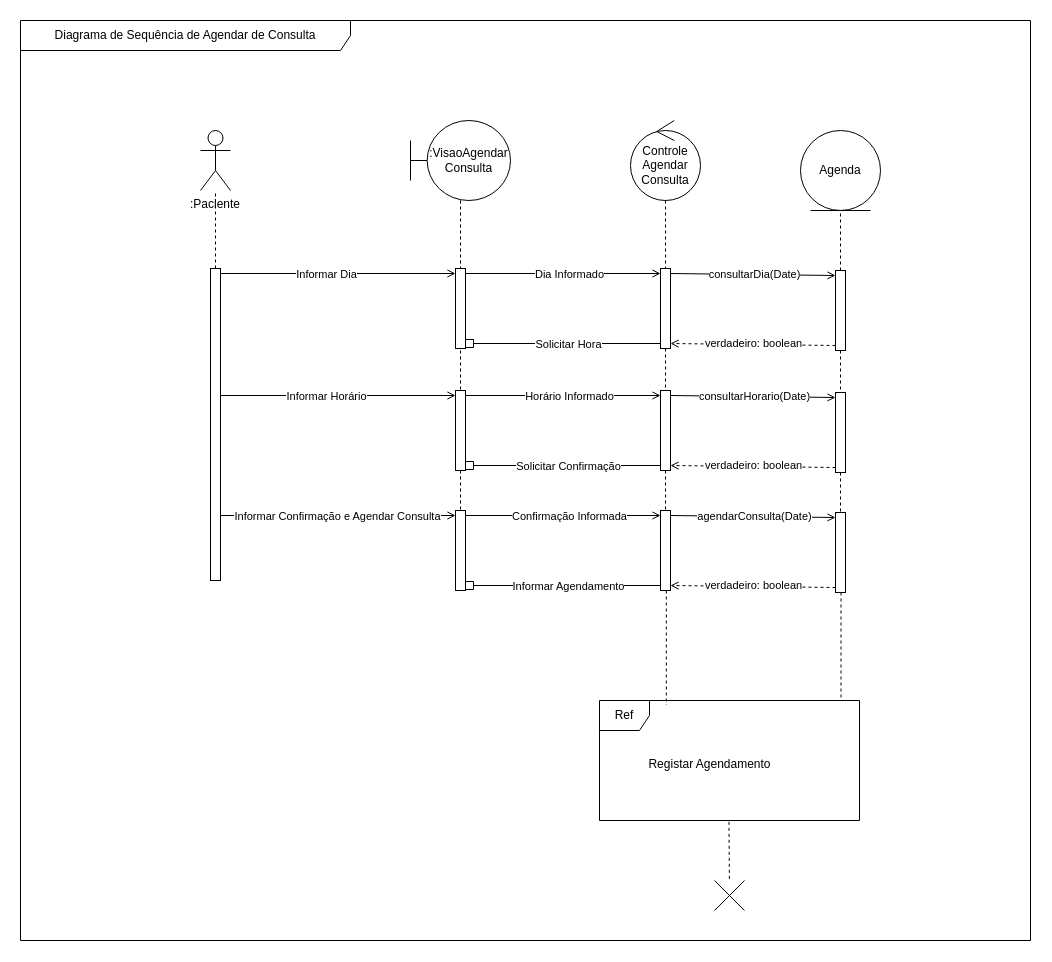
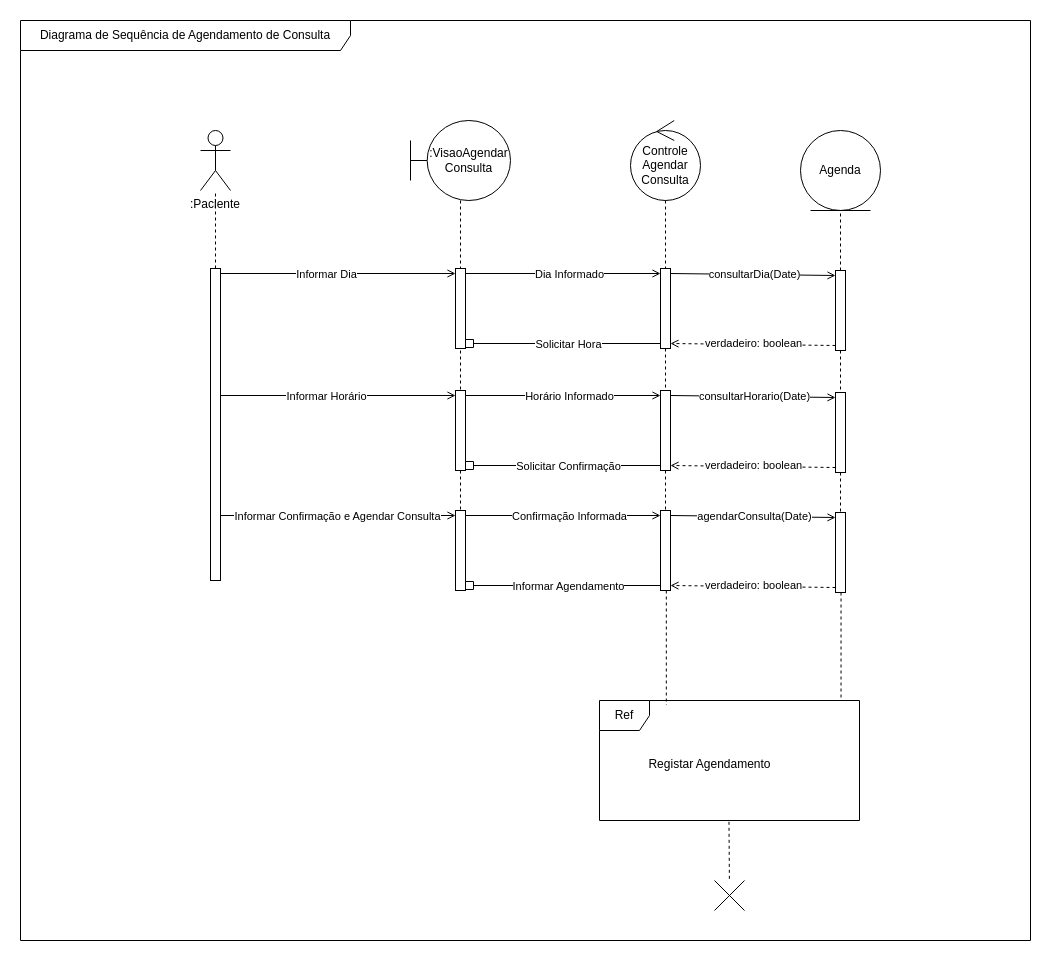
node "Diagrama de Sequência de Agendar de Consulta": label "Diagrama de Sequência de Agendar de Consulta" -> "Diagrama de Sequência de Agendamento de Consulta"
